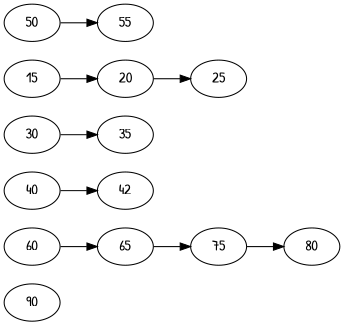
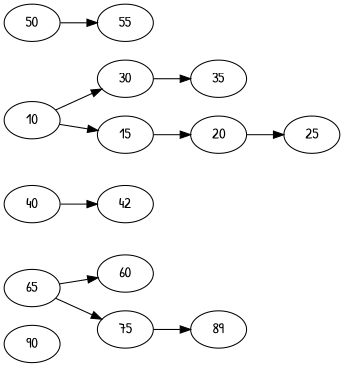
node "10": added
edge "60" -> "65": reversed
node "80": label "80" -> "89"
